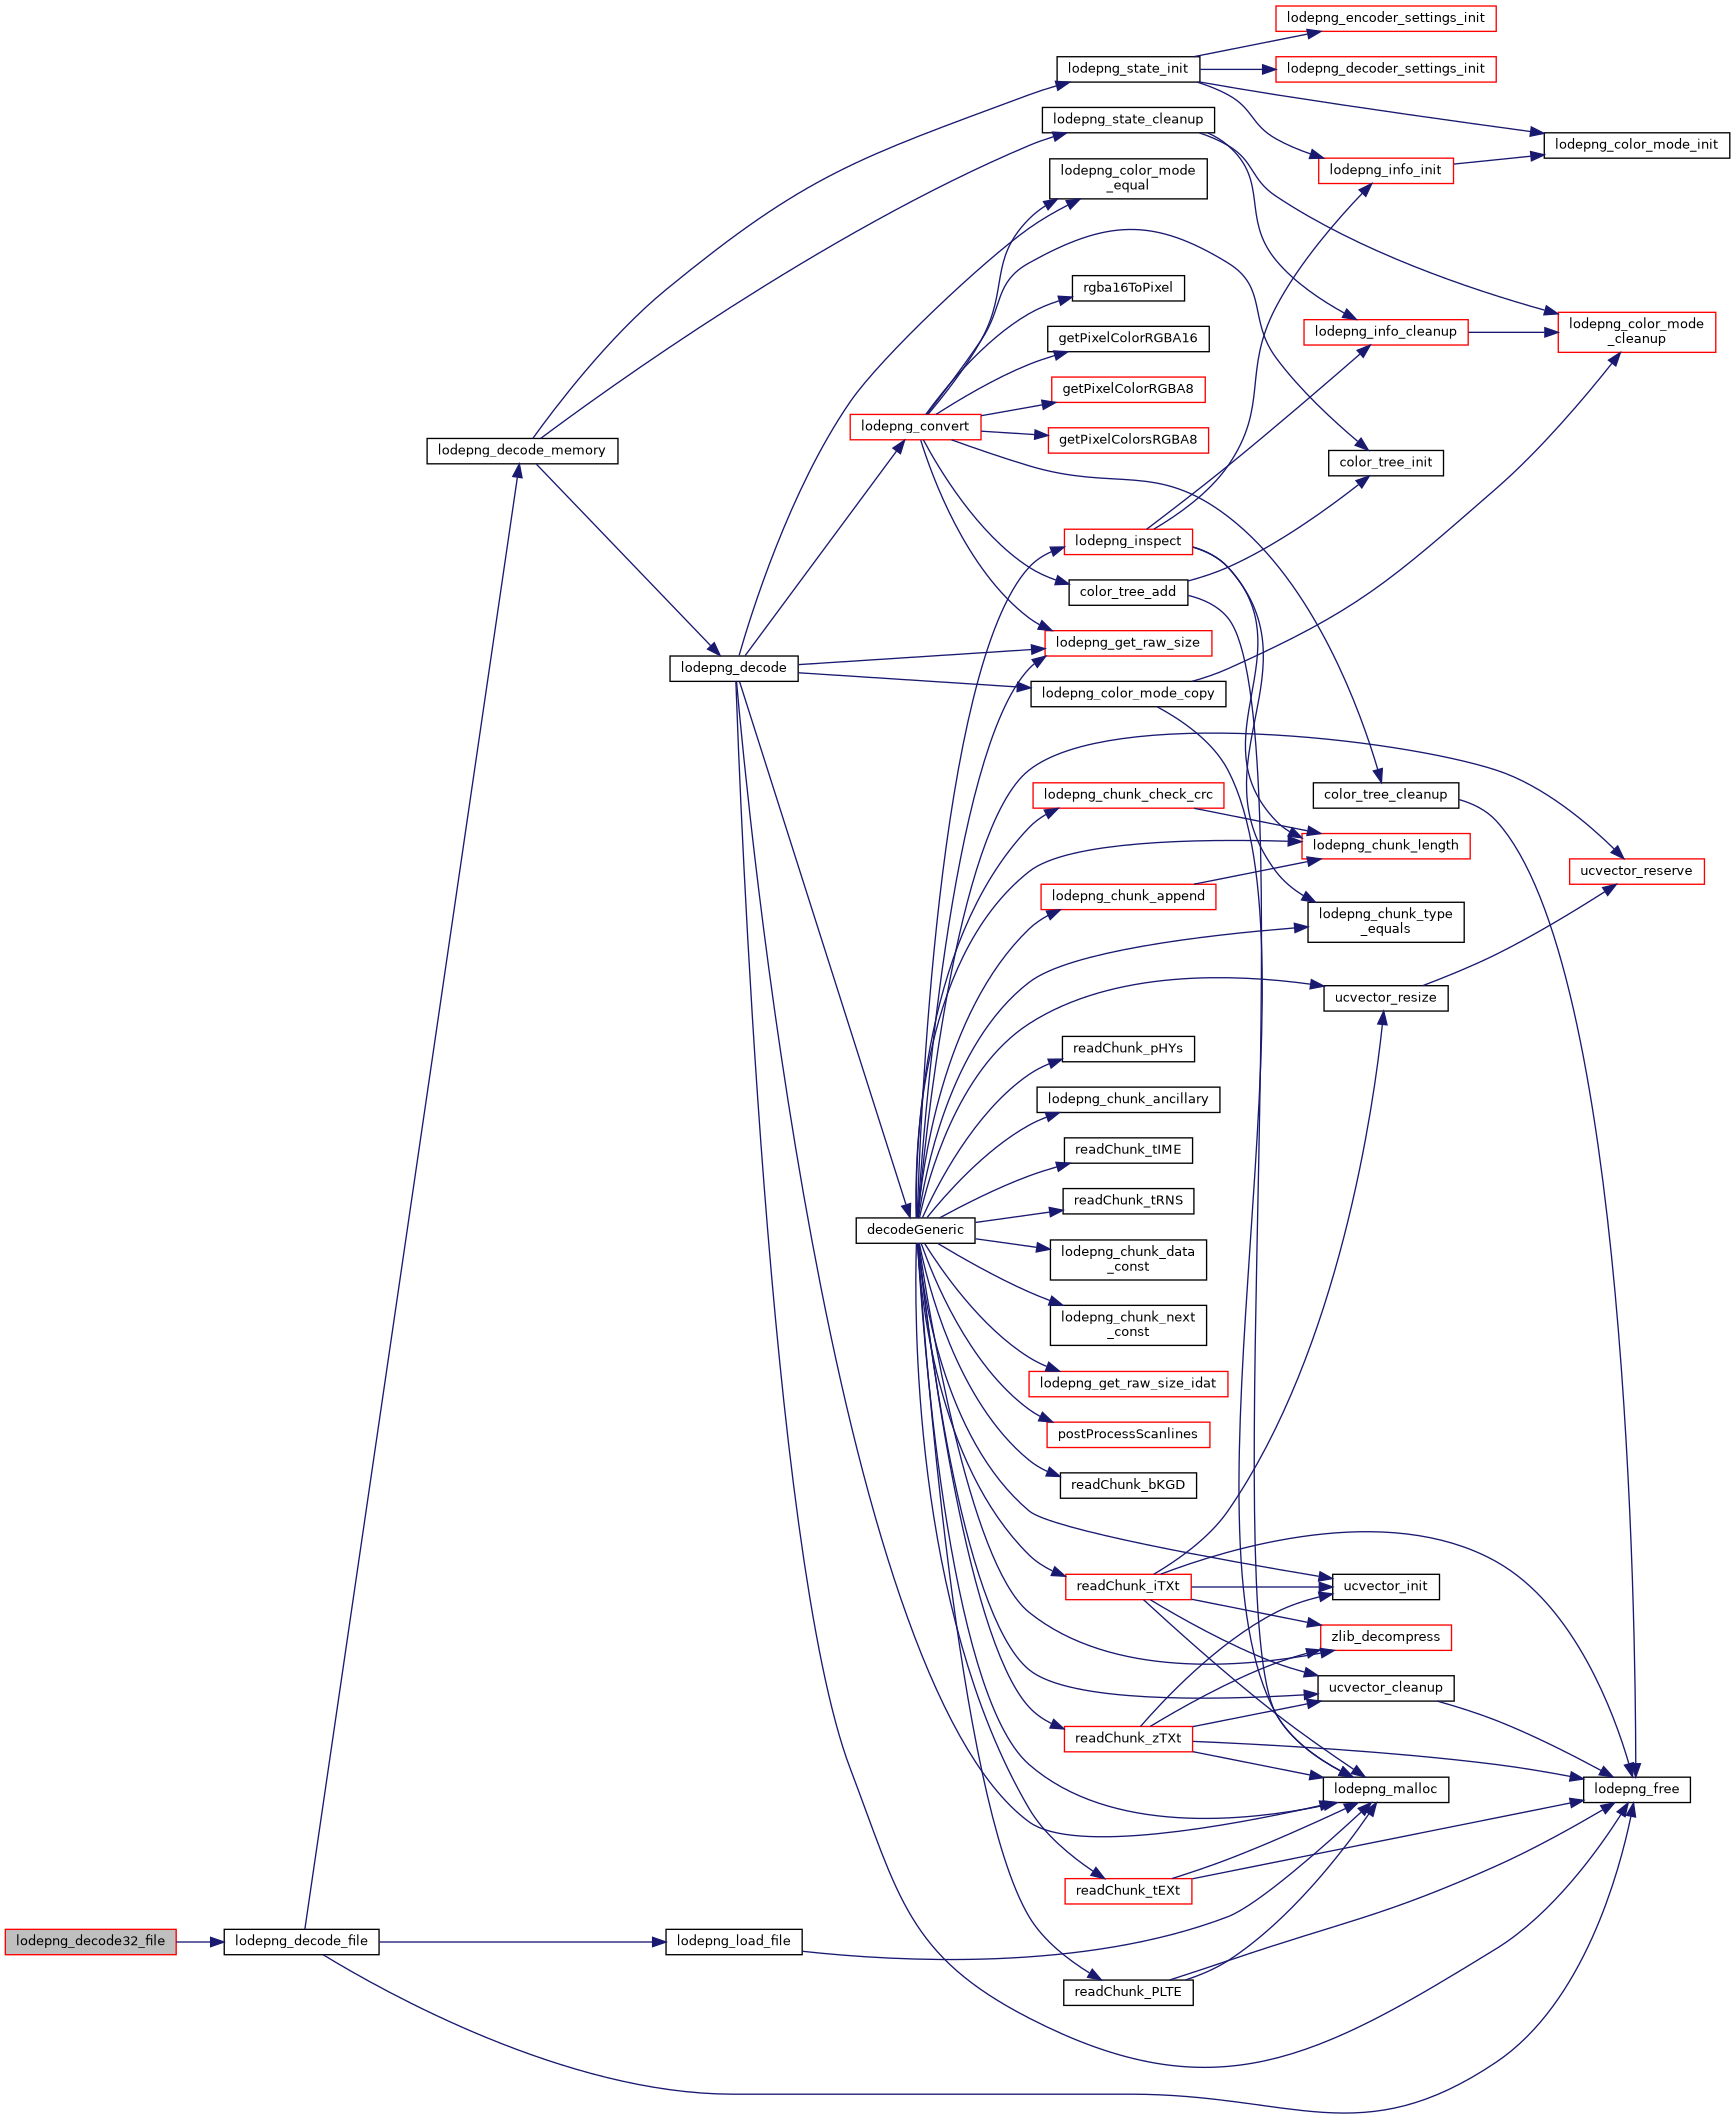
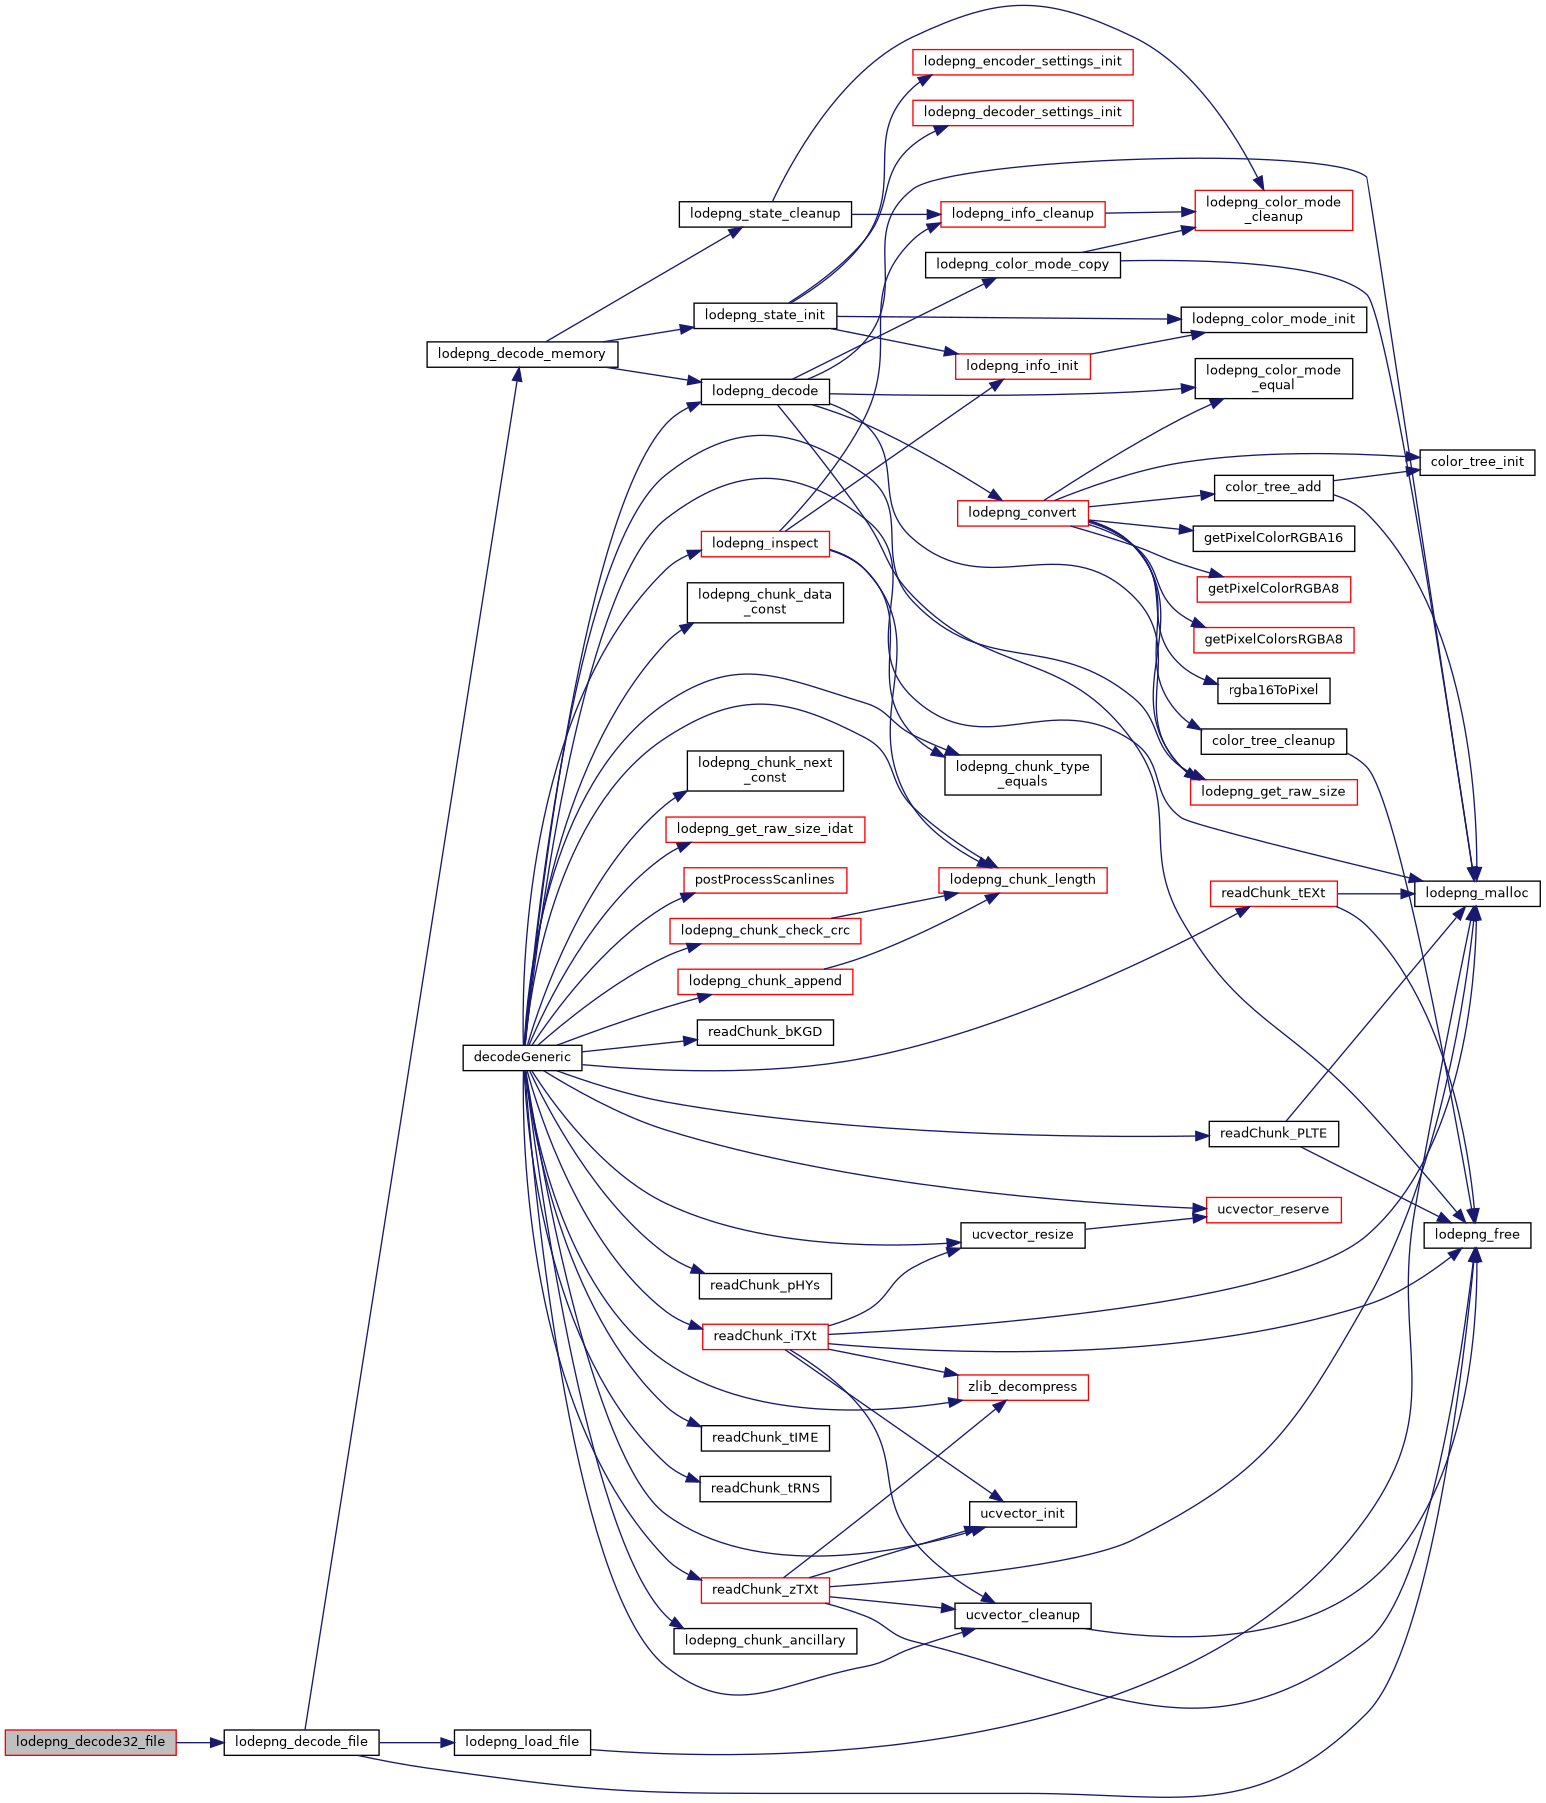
edge "lodepng_decode" -> "decodeGeneric": reversed
